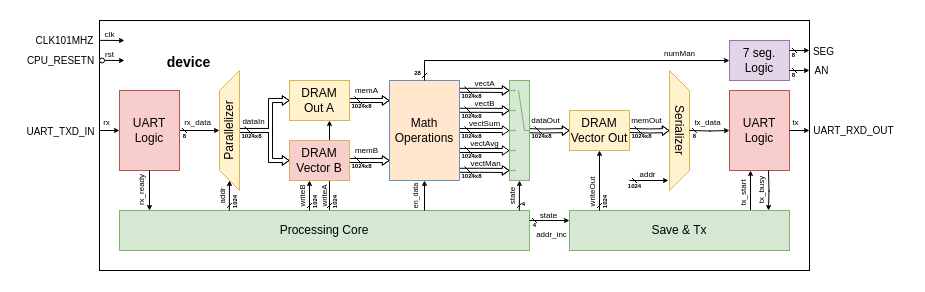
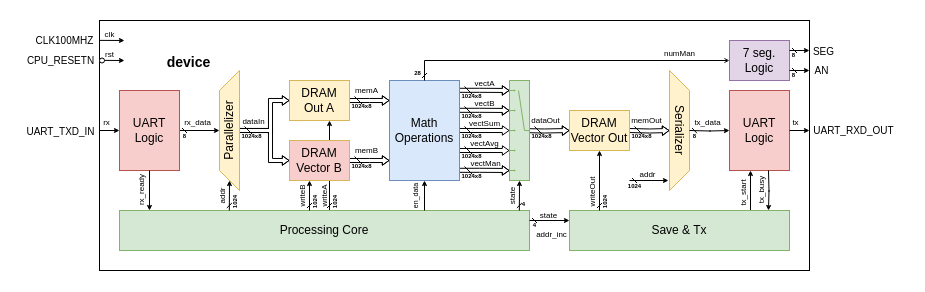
node "CLK101MHZ": label "CLK101MHZ" -> "CLK100MHZ"
edge "7 seg. Logic" -- "Math Operations": arrowhead classic -> open
node "Math Operations": fillcolor #ffe6cc -> #dae8fc
